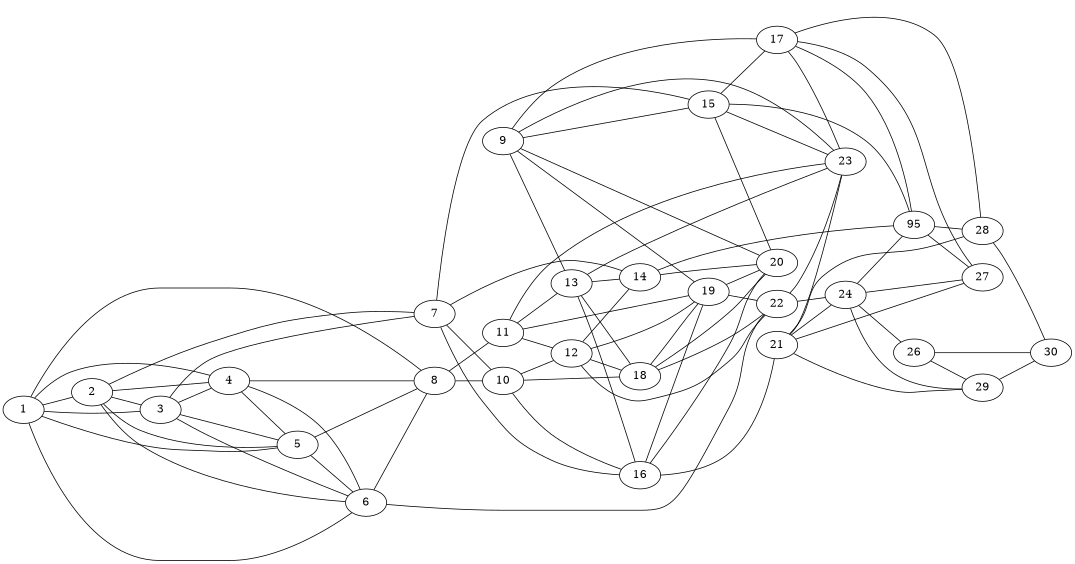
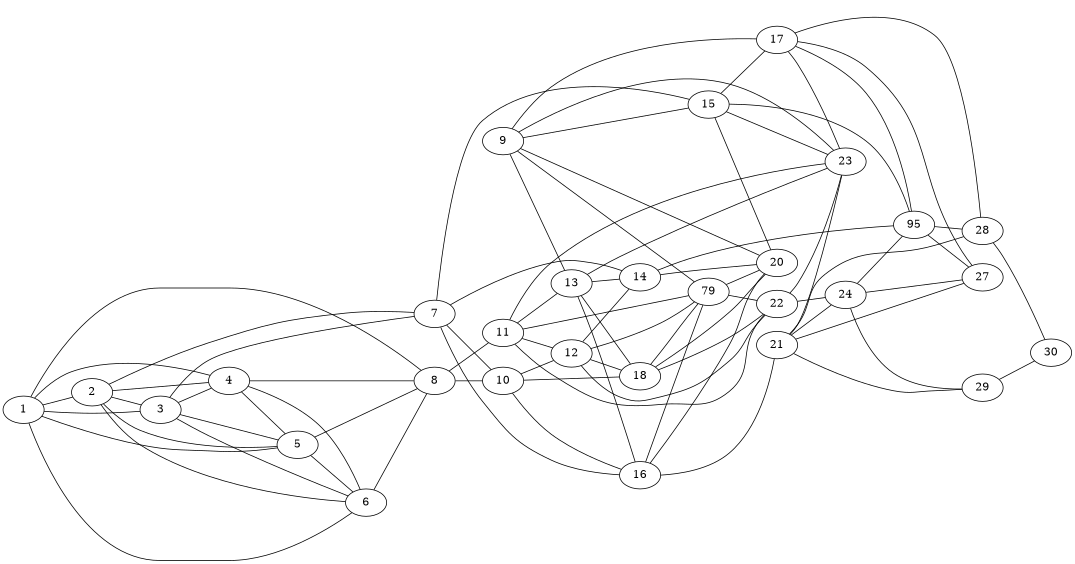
node "19": label "19" -> "79"
node "26": removed
edge "22" -- "6": now "22" -- "11"
